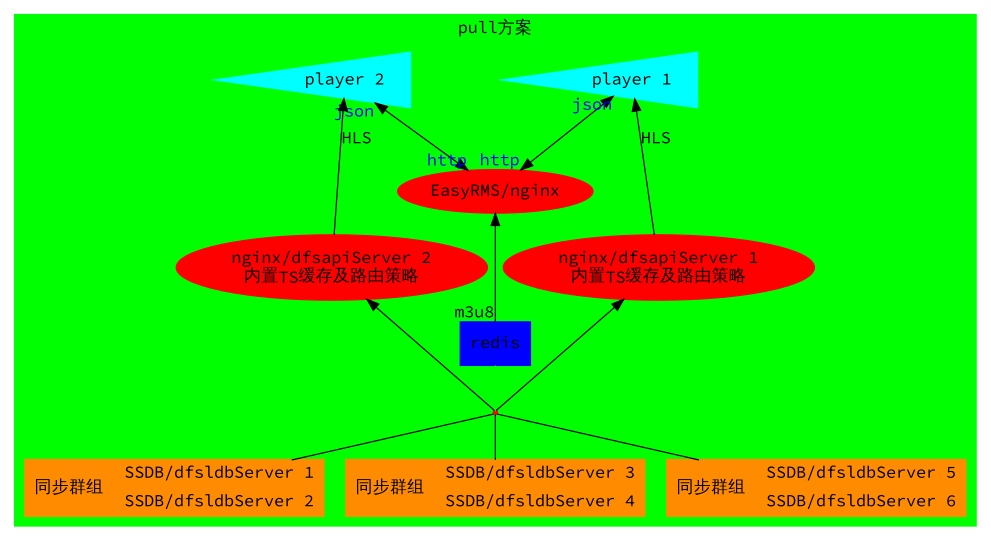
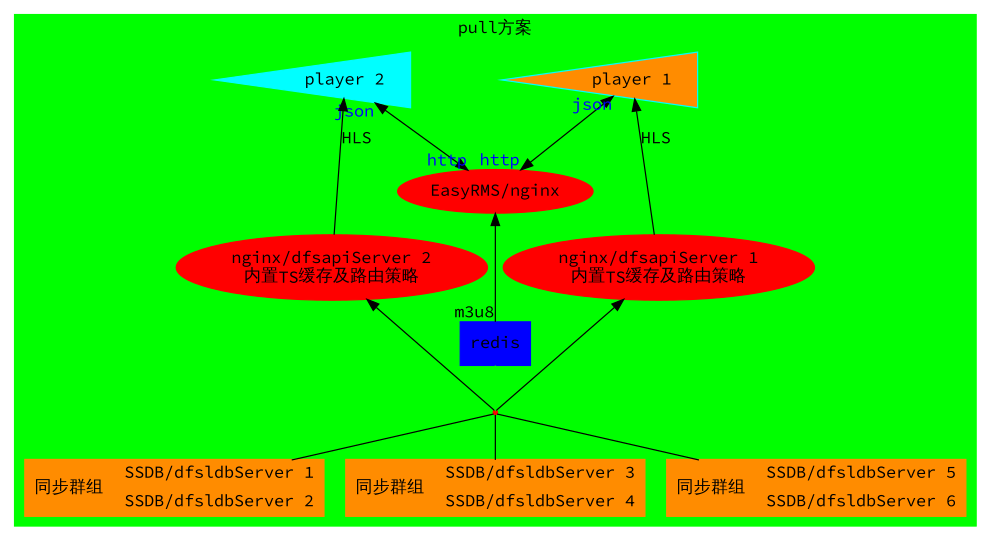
node "player 1": fillcolor cyan -> darkorange
